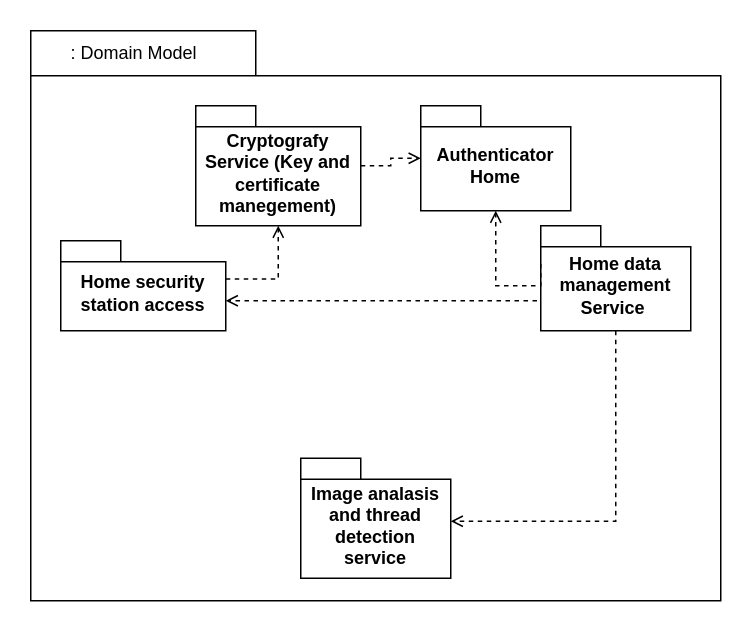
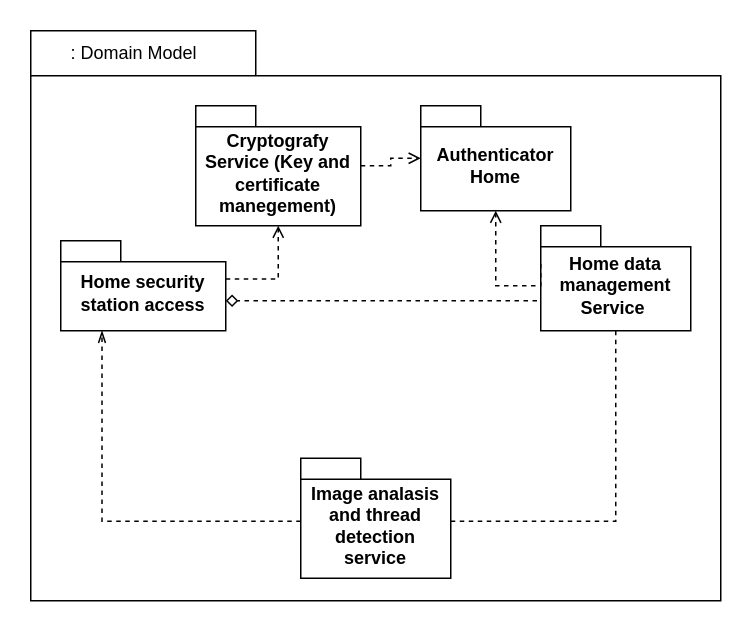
edge "Home data management Service" -> "Home security station access": arrowhead open -> diamond
edge "Image analasis and thread detection service" -> "Home security station access": added
edge "Home data management Service" -> "Image analasis and thread detection service": arrowhead open -> none
